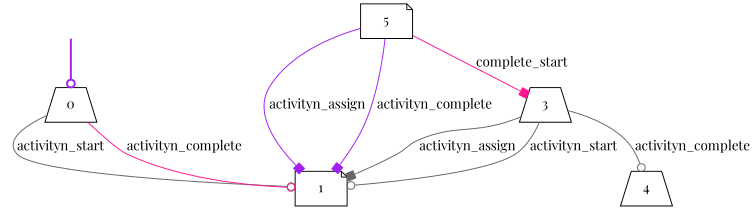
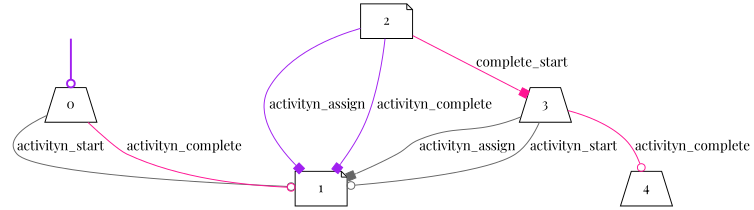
node "5": label "5" -> "2"
edge "3" -> "4": color gray40 -> deeppink
